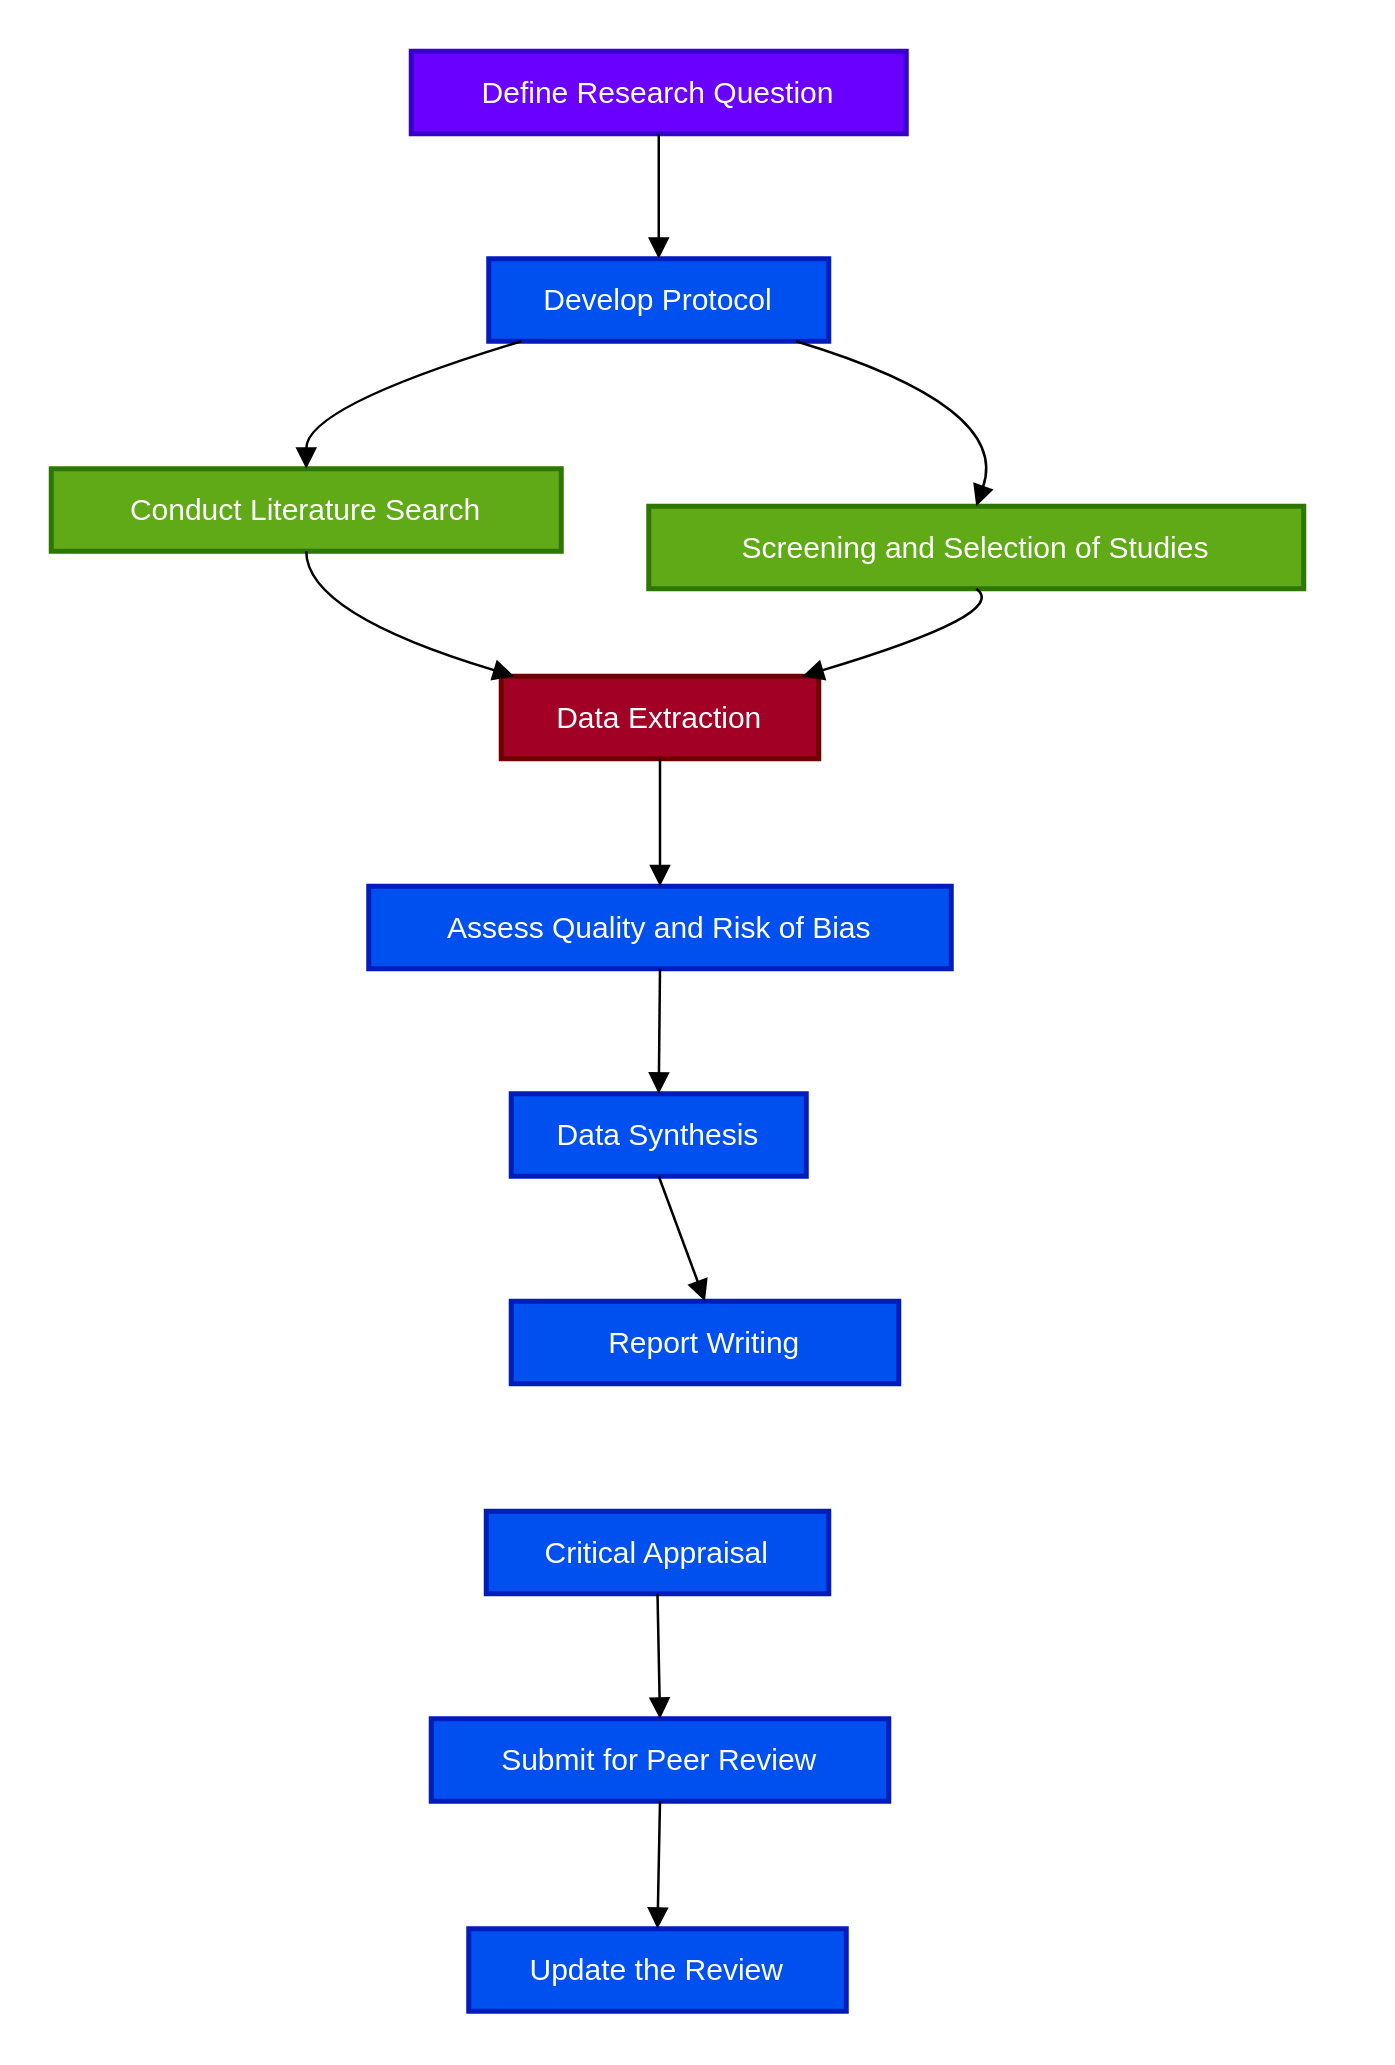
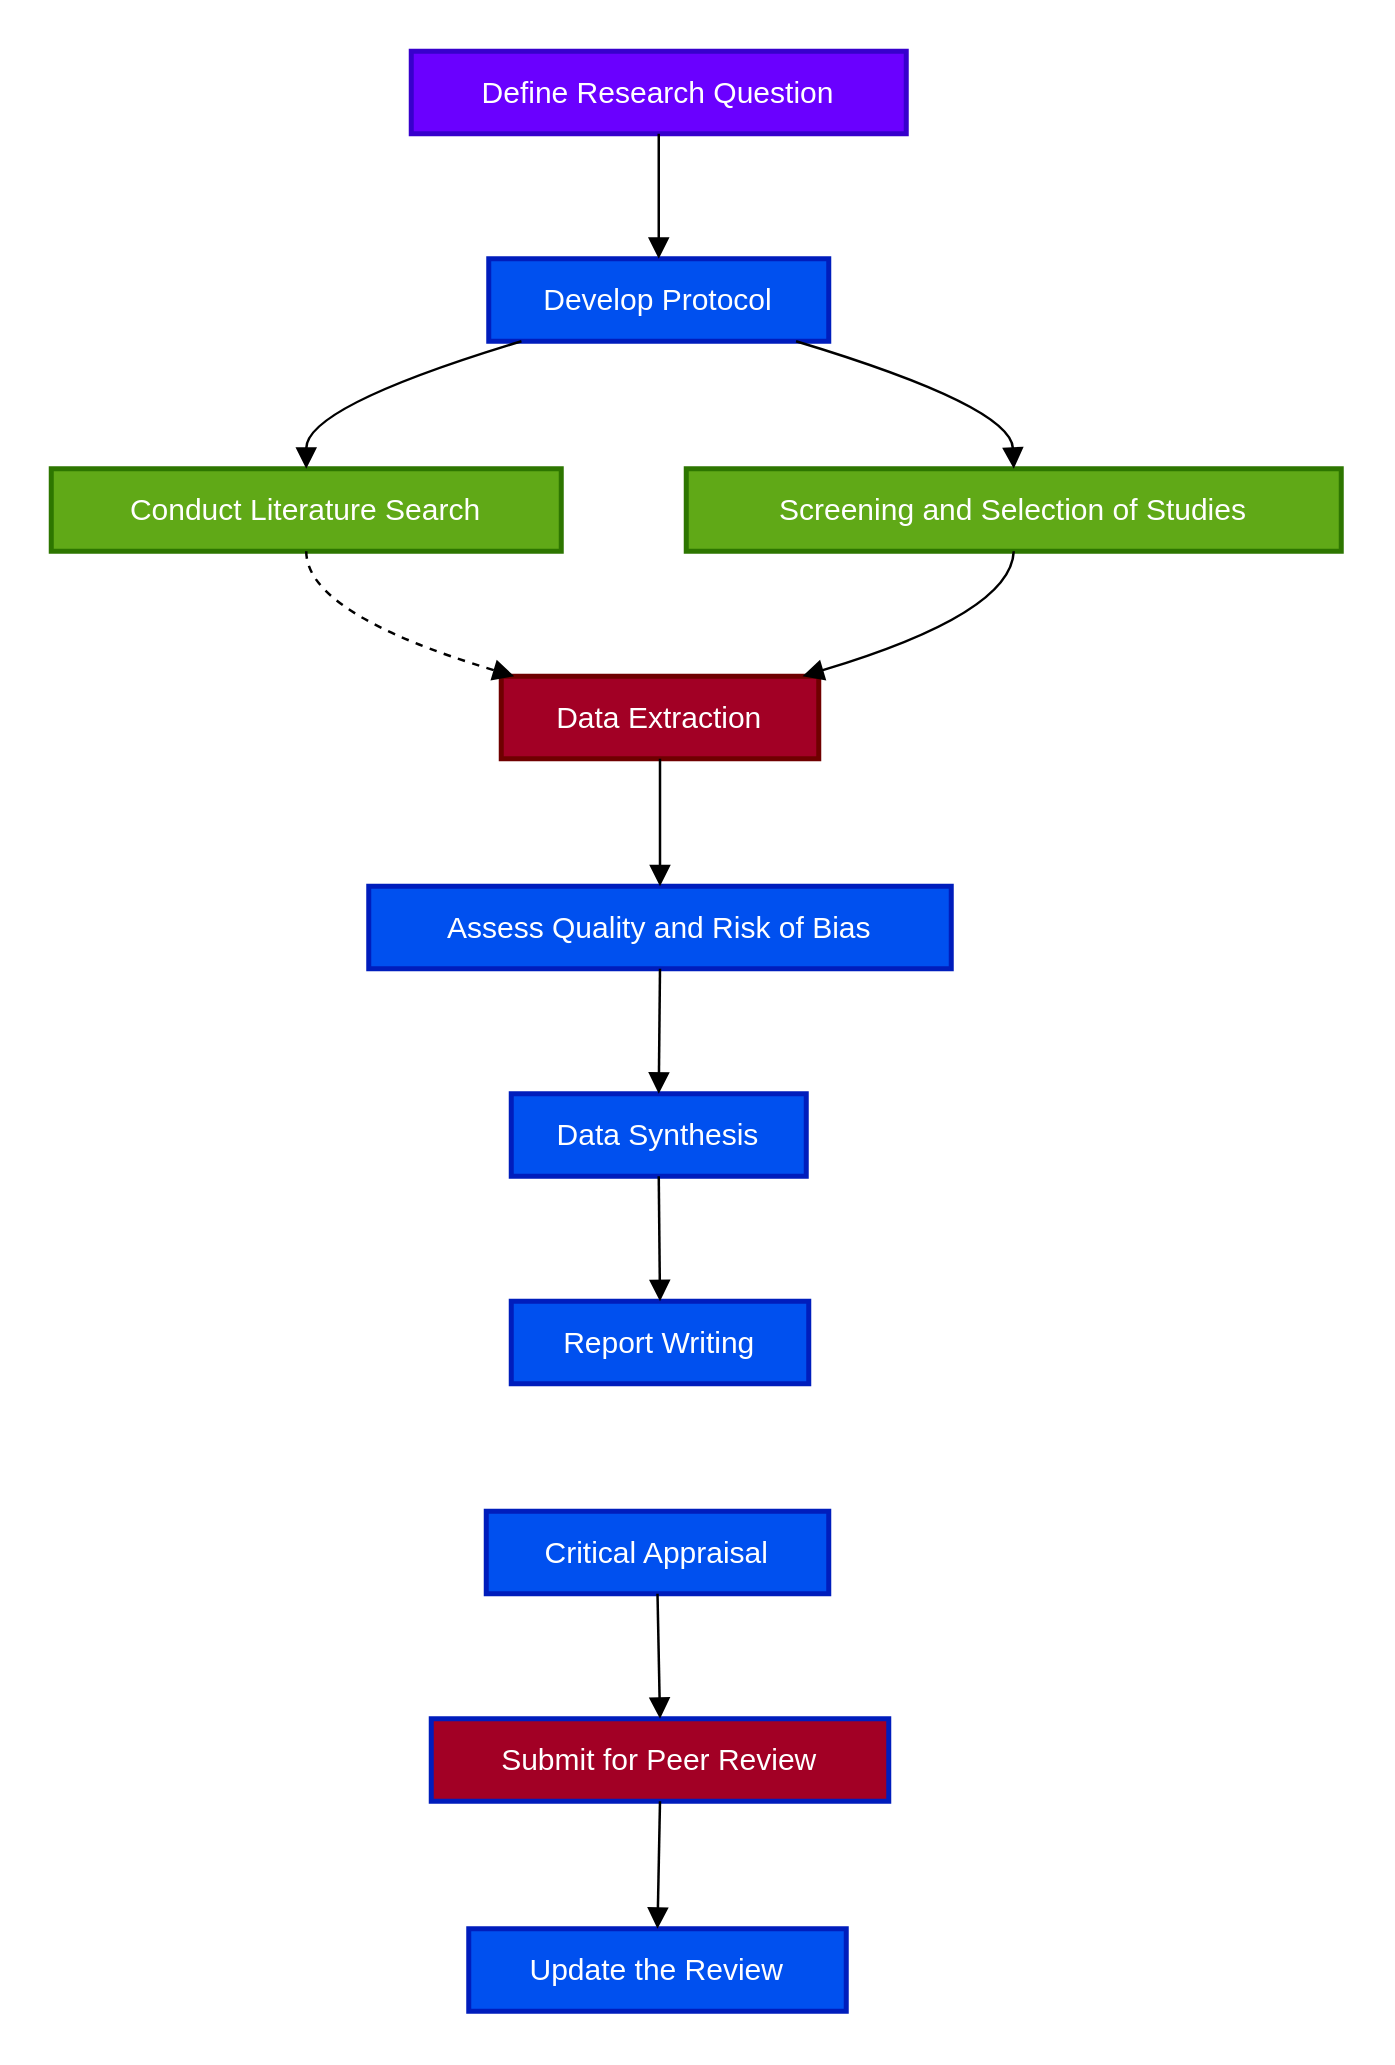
node "Screening and Selection of Studies": moved (976, 548) -> (1014, 510)
edge "Conduct Literature Search" -> "Data Extraction": style solid -> dashed
node "Report Writing": size 388x83 -> 298x83
node "Submit for Peer Review": fillcolor #0050ef -> #a20025
